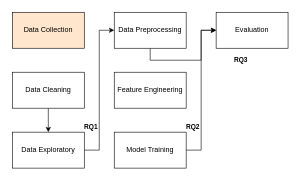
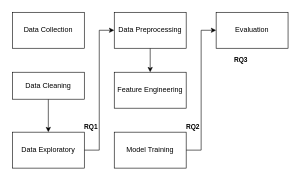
node "Data Collection": fillcolor #ffe6cc -> #ffffff
edge "Data Preprocessing" -> "Evaluation": now "Data Preprocessing" -> "Feature Engineering"
node "Data Cleaning": size 72x36 -> 72x27
